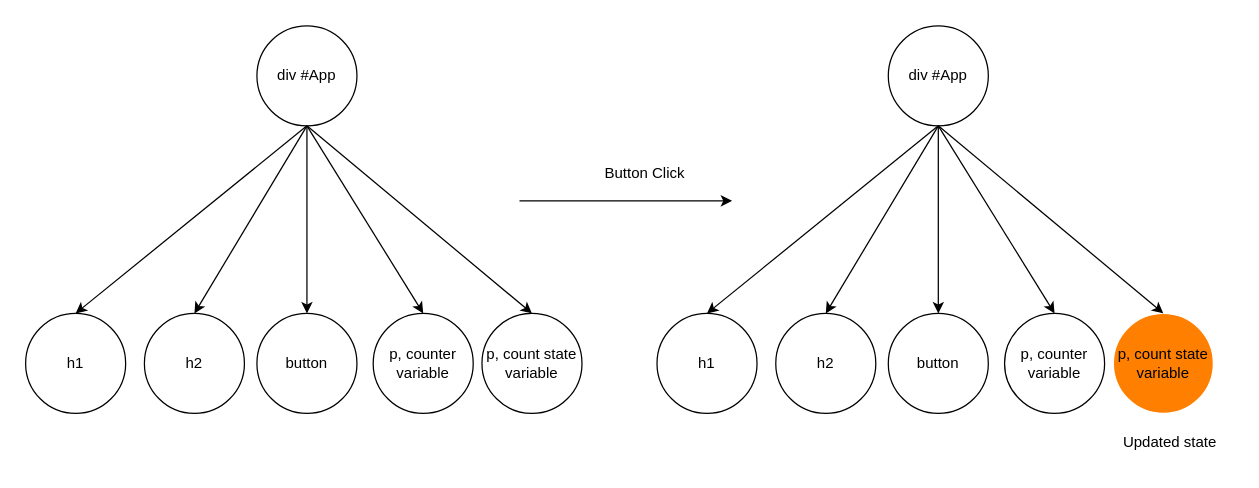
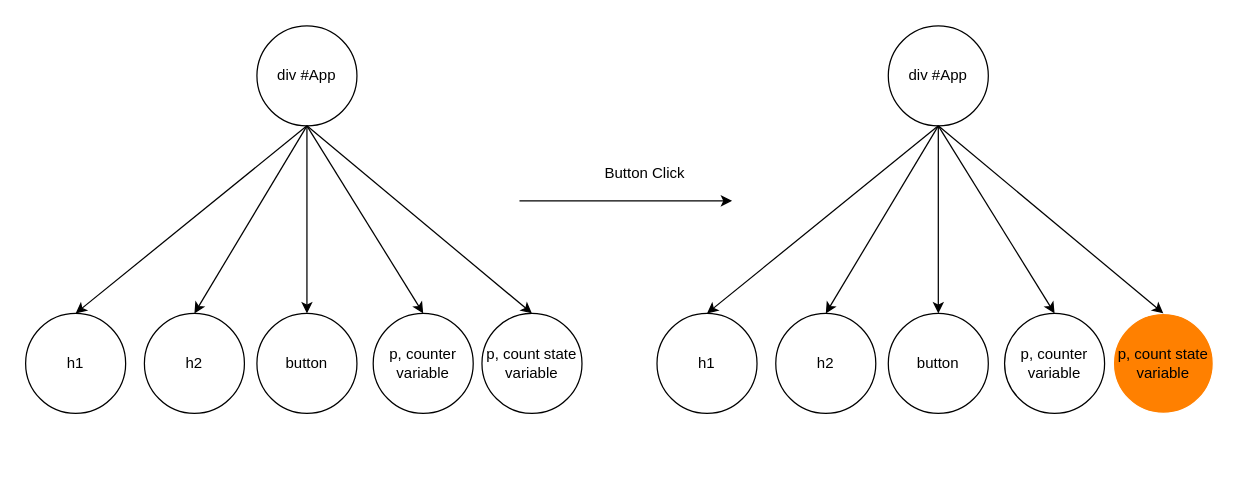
node "Updated state": removed
